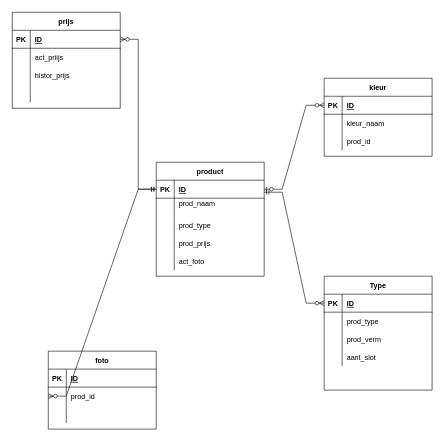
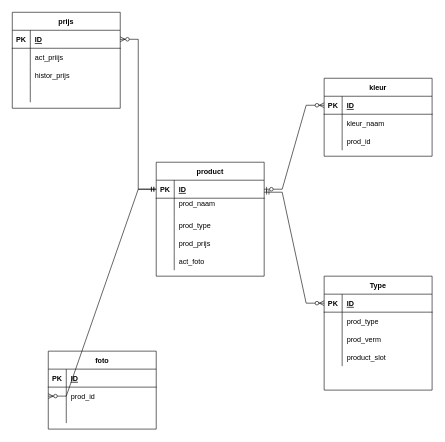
node "aant_slot": label "aant_slot" -> "product_slot"
